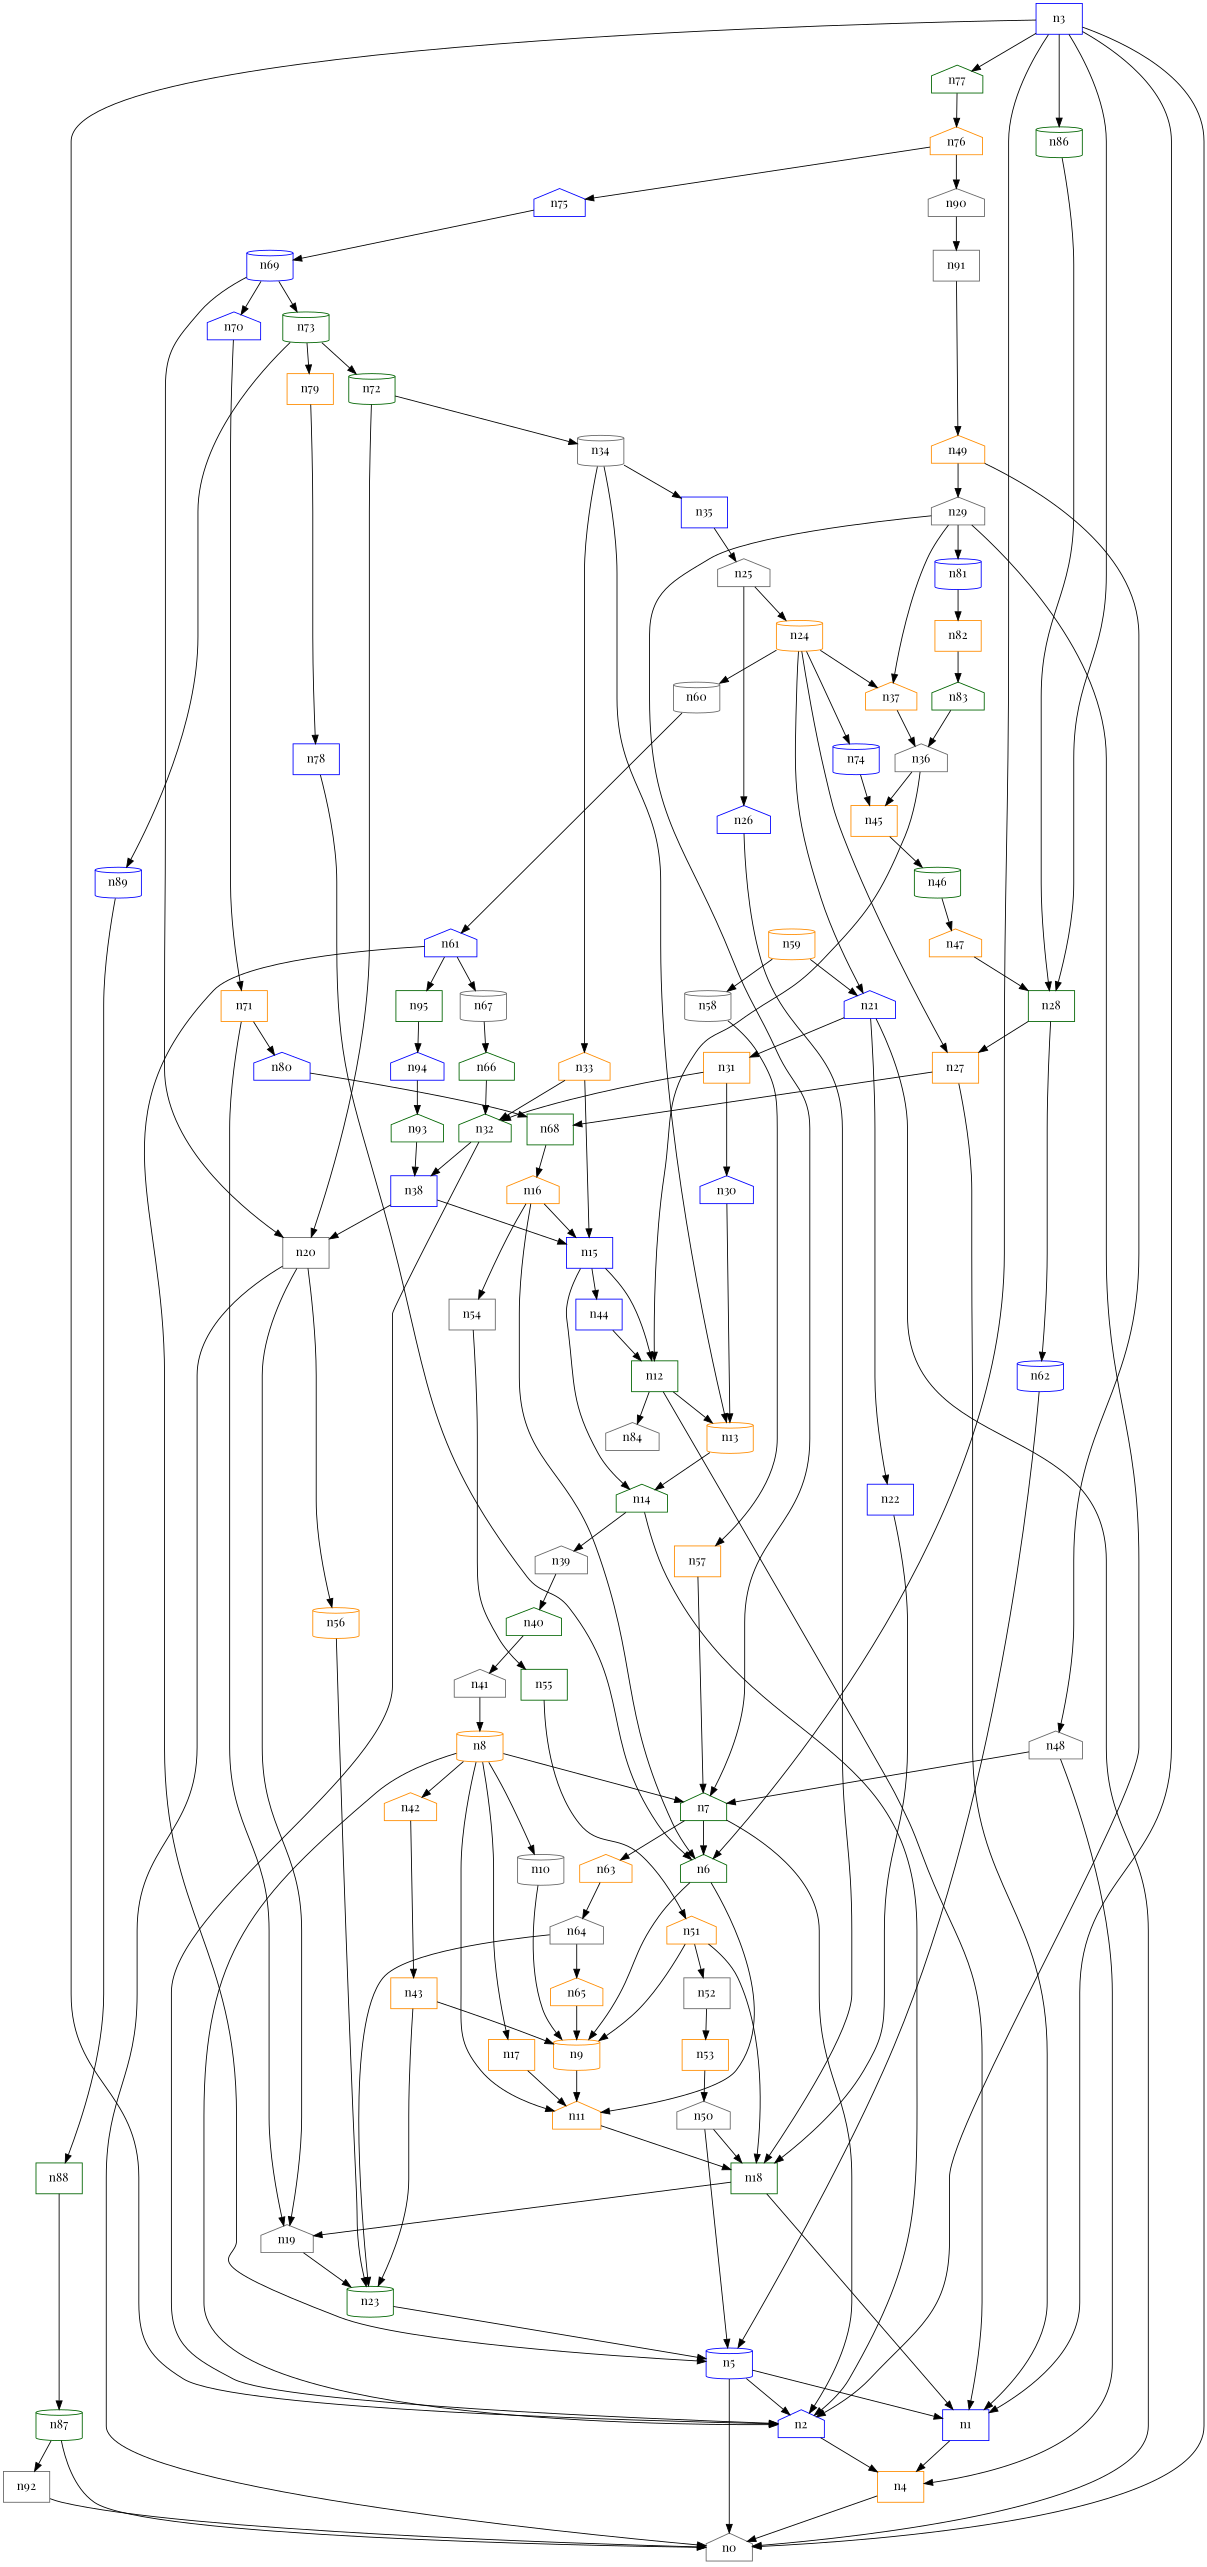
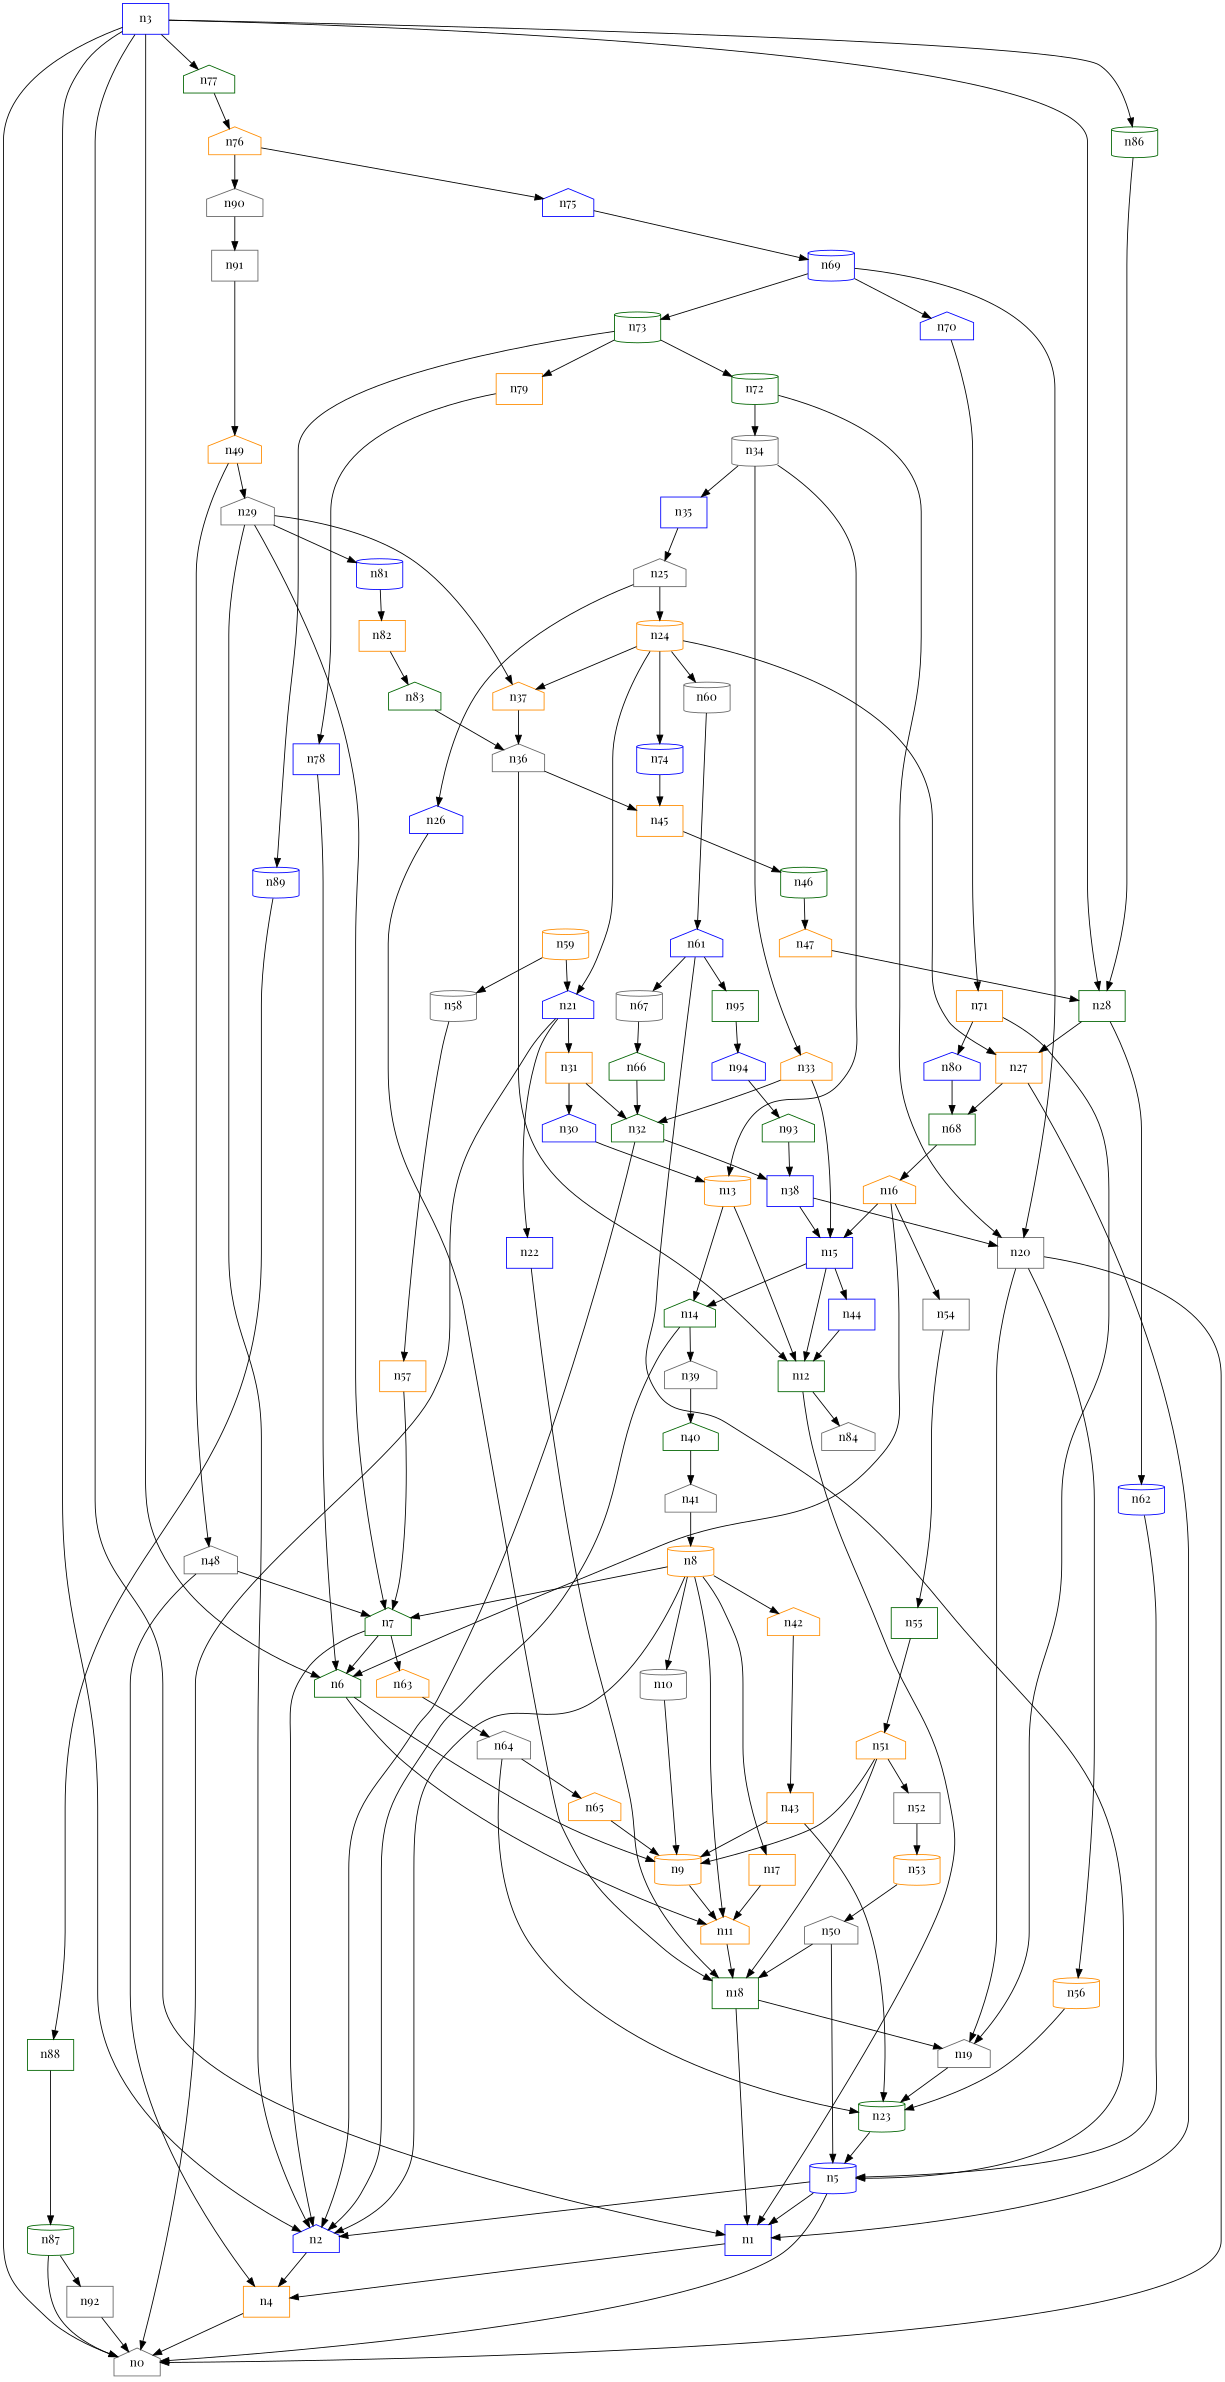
edge "n12" -> "n13": reversed
node "n53": shape box -> cylinder
